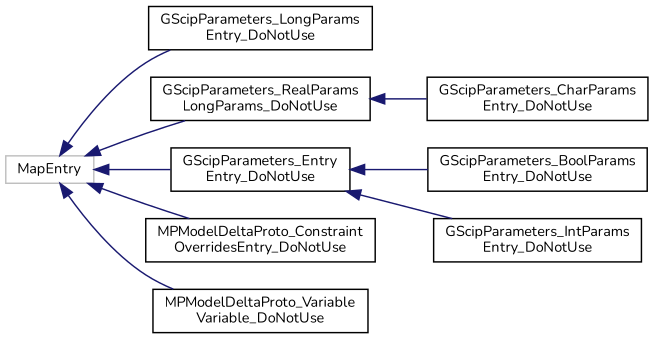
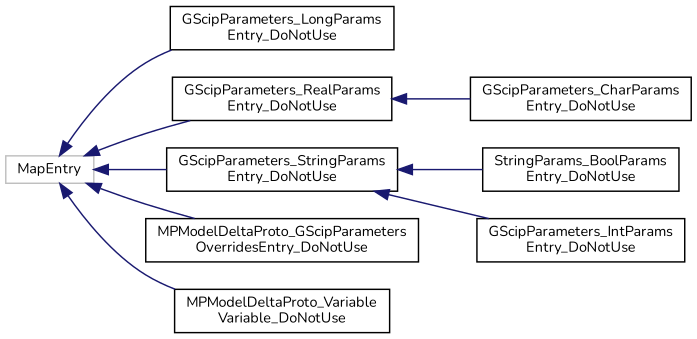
node "GScipParameters_RealParams LongParams_DoNotUse": label "GScipParameters_RealParams LongParams_DoNotUse" -> "GScipParameters_RealParams Entry_DoNotUse"
node "GScipParameters_Entry Entry_DoNotUse": label "GScipParameters_Entry Entry_DoNotUse" -> "GScipParameters_StringParams Entry_DoNotUse"
node "GScipParameters_BoolParams Entry_DoNotUse": label "GScipParameters_BoolParams Entry_DoNotUse" -> "StringParams_BoolParams Entry_DoNotUse"
node "MPModelDeltaProto_Constraint OverridesEntry_DoNotUse": label "MPModelDeltaProto_Constraint OverridesEntry_DoNotUse" -> "MPModelDeltaProto_GScipParameters OverridesEntry_DoNotUse"
